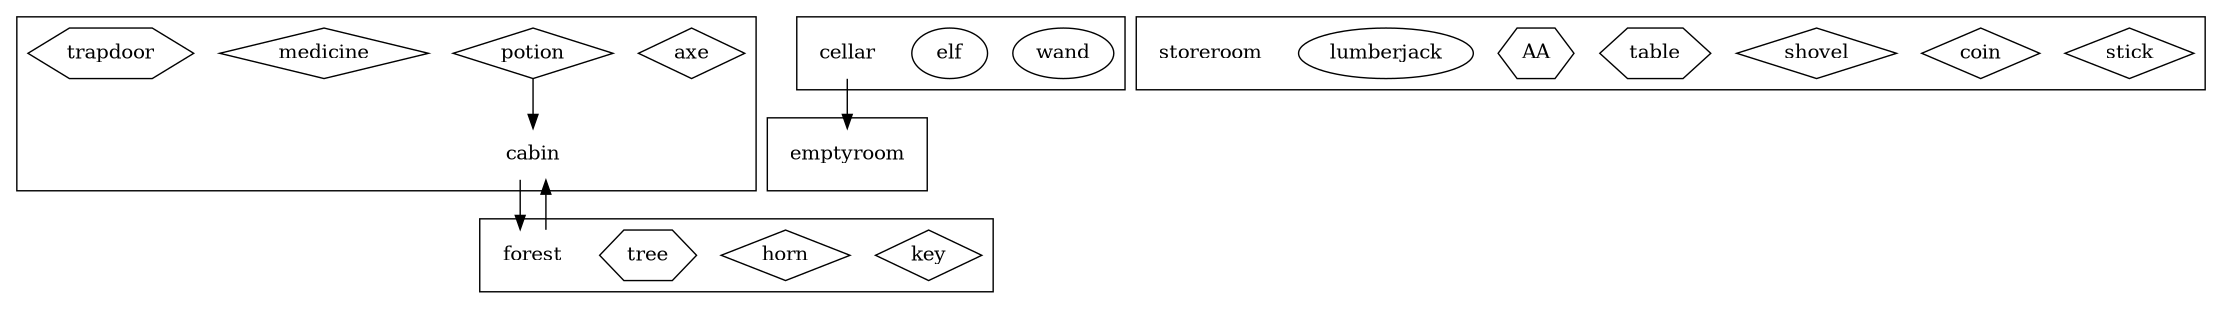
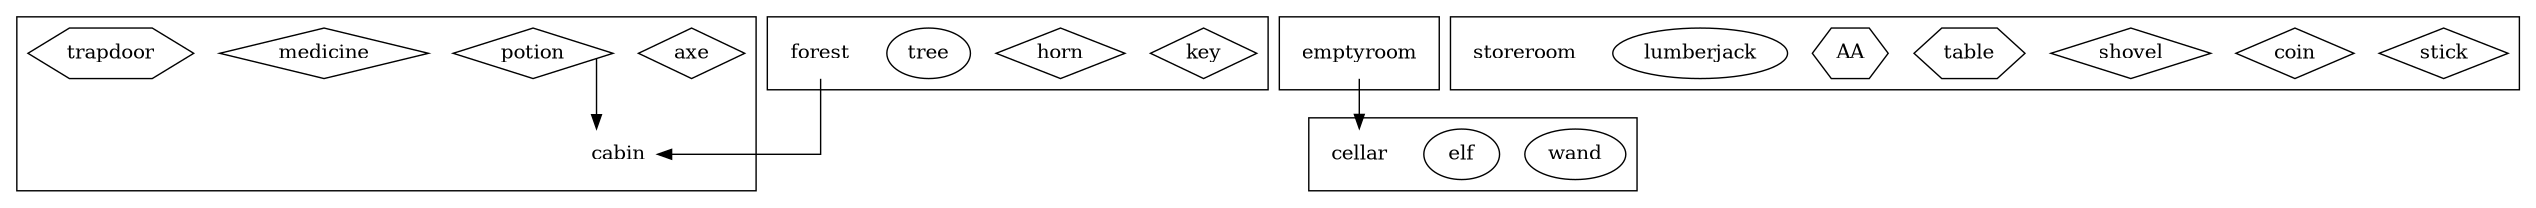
edge "cellar" -> "emptyroom": reversed
edge "cabin" -> "forest": removed
node "tree": shape hexagon -> ellipse
